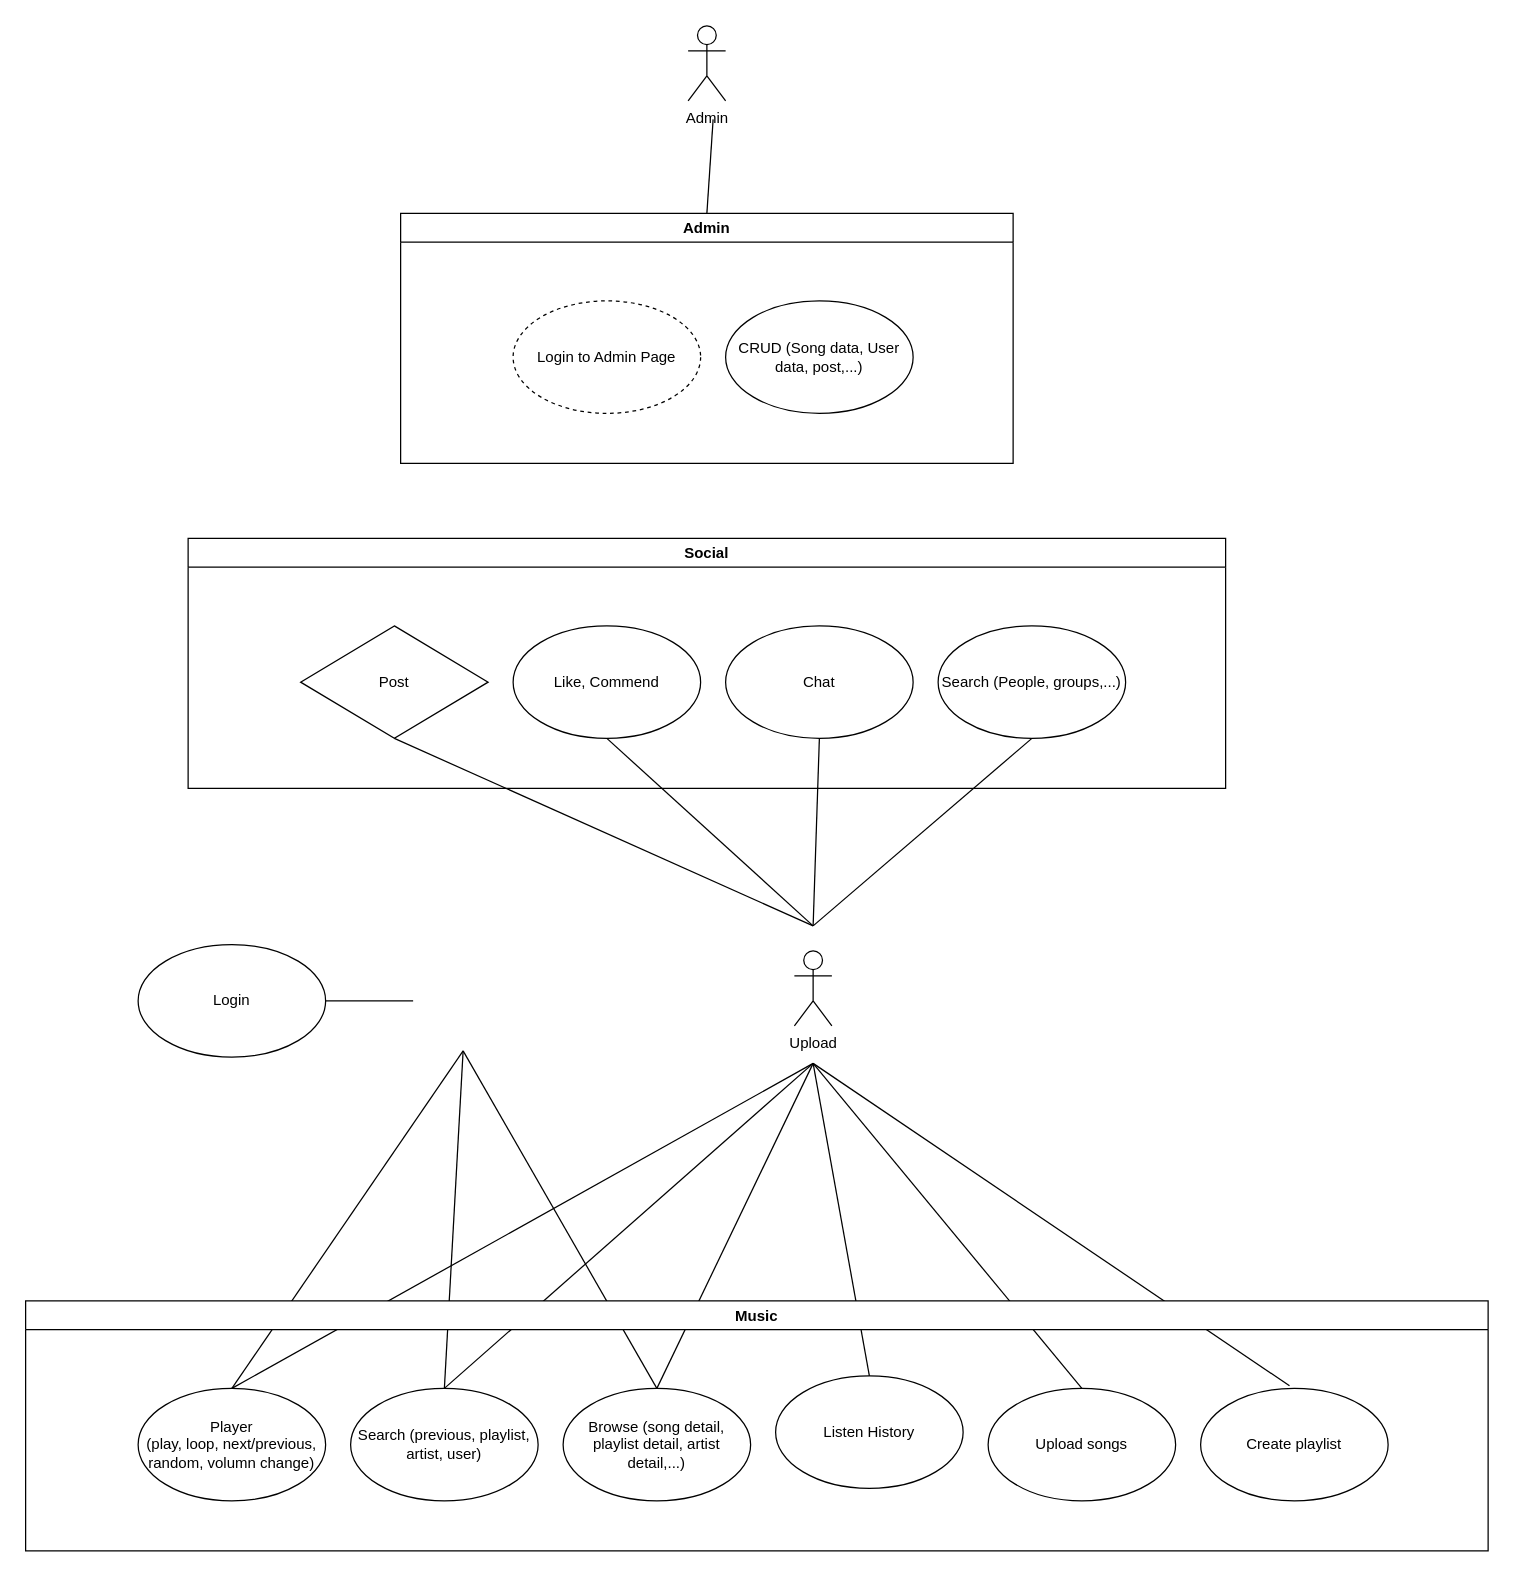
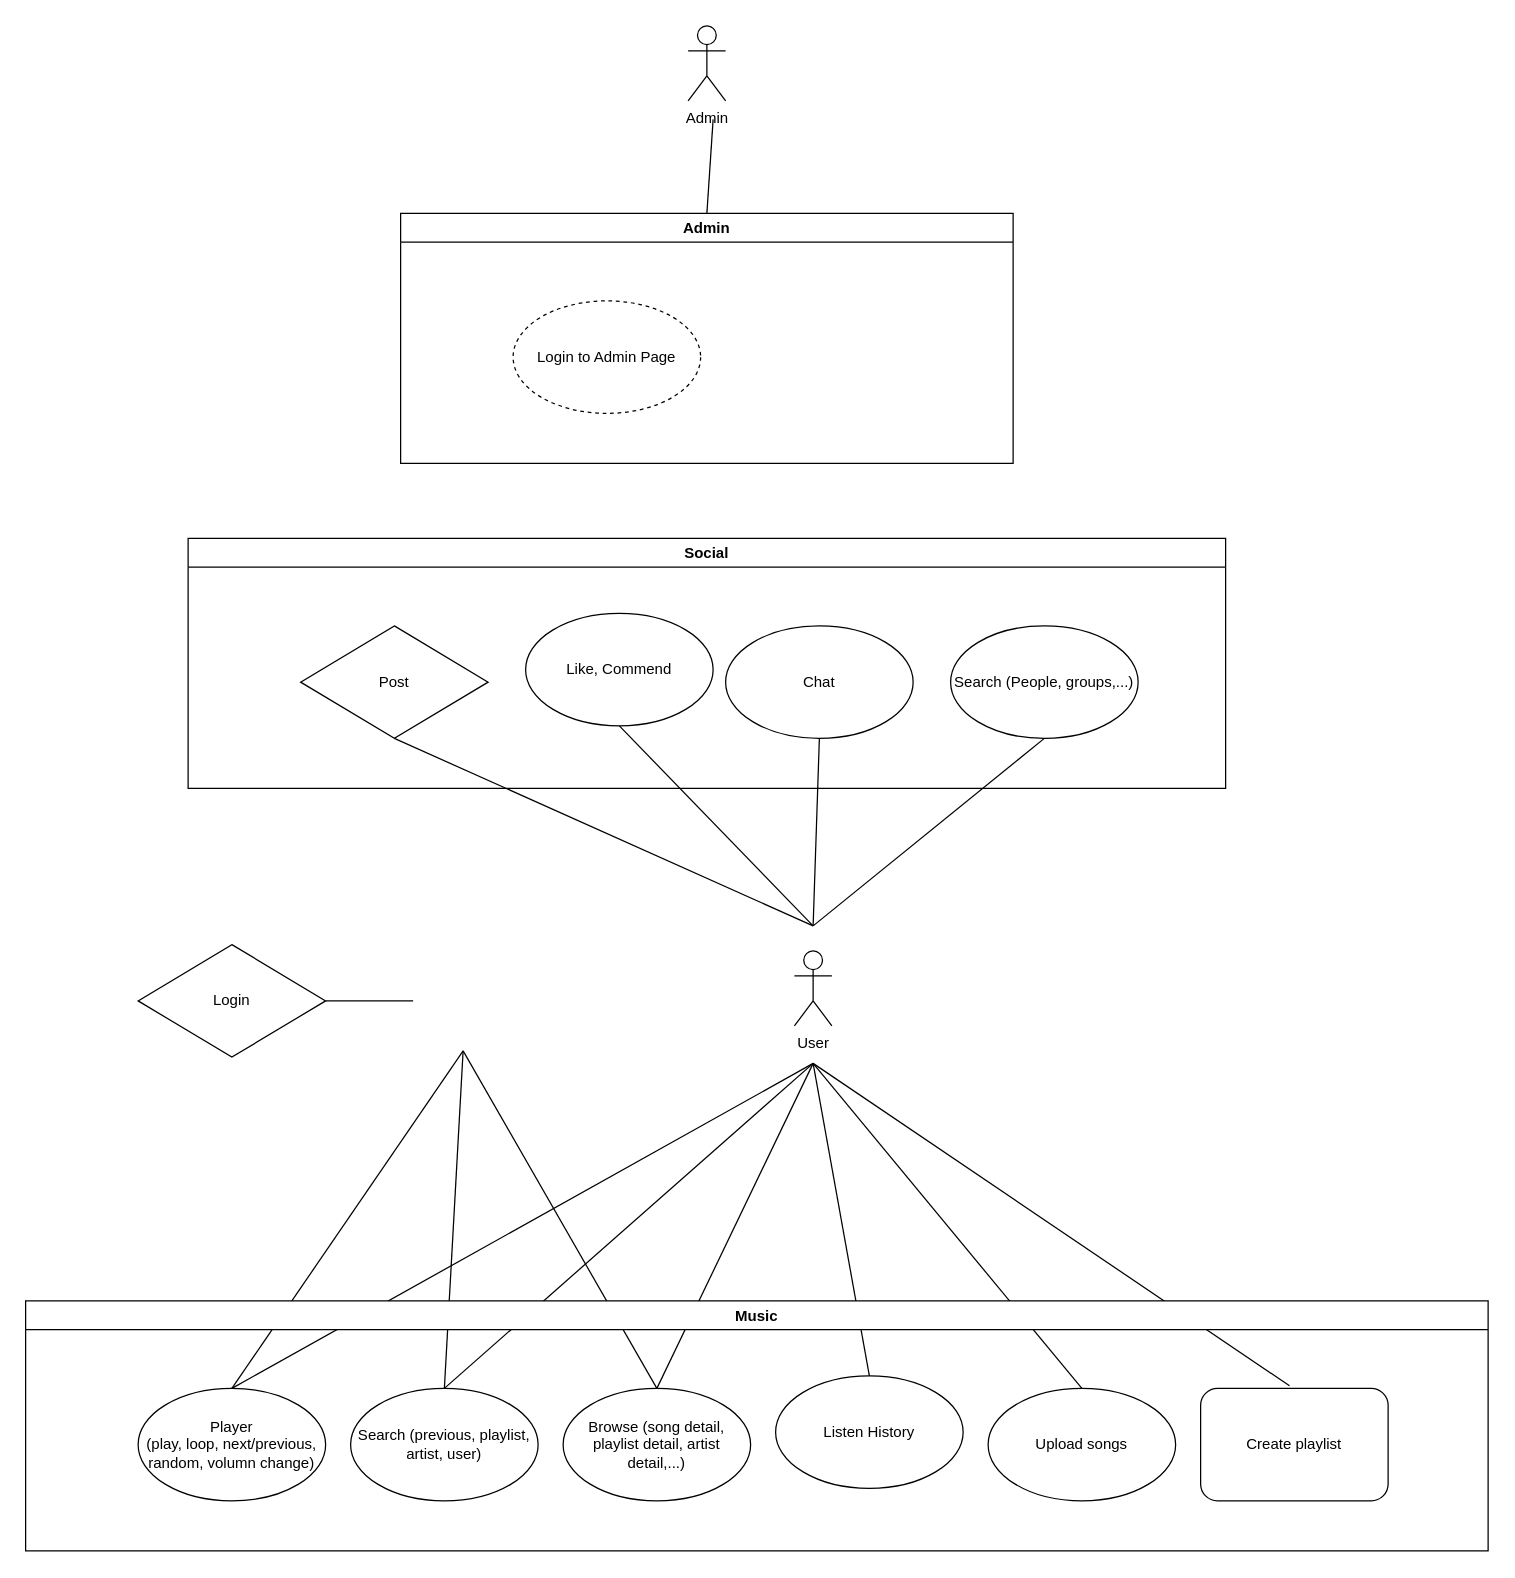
node "CRUD (Song data, User data, post,...)": removed
node "Like, Commend": moved (607, 682) -> (619, 669)
node "Search (People, groups,...)": moved (1032, 682) -> (1044, 682)
node "Login": shape ellipse -> diamond
node "Upload": label "Upload" -> "User"
node "Create playlist": shape ellipse -> rounded rectangle
